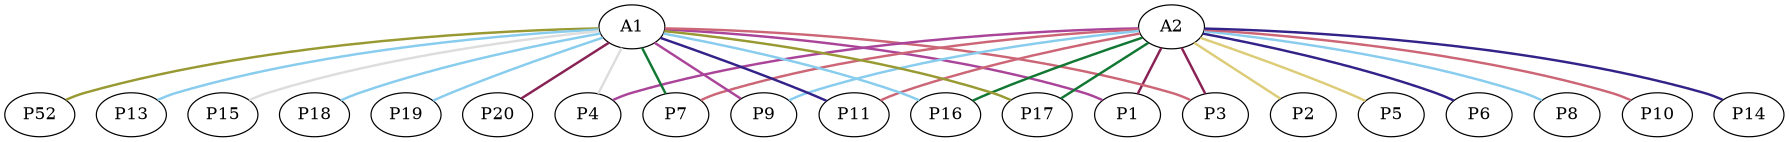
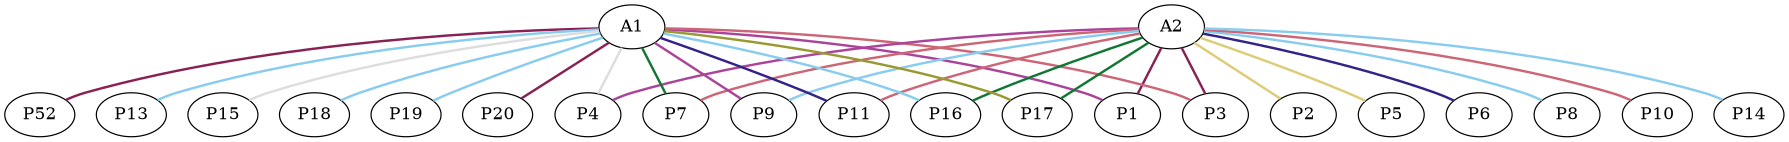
edge "A1" -- "P52": color #999933 -> #882255
edge "A2" -- "P14": color #332288 -> #88ccee
